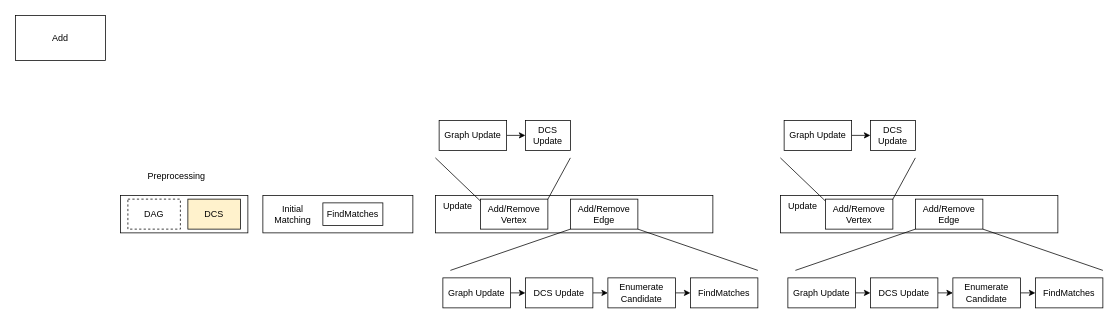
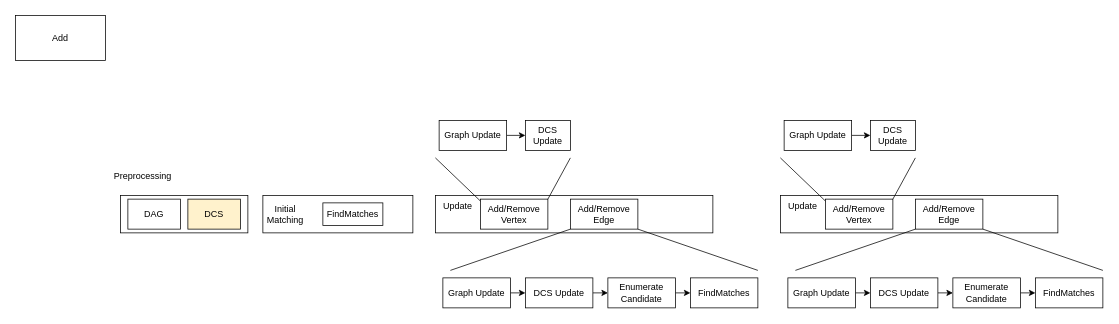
node "Preprocessing": moved (177, 177) -> (143, 177)
node "DAG": style dashed -> solid
node "Initial Matching": moved (293, 214) -> (285, 214)
